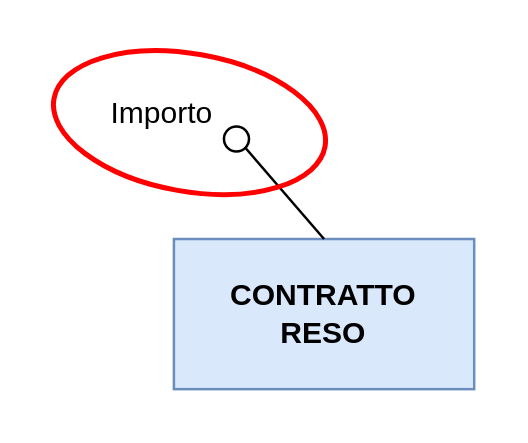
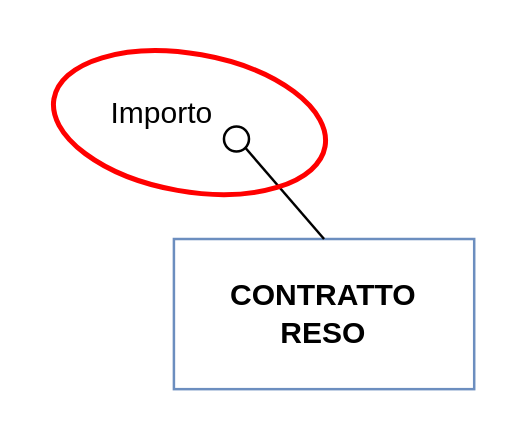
node "CONTRATTO RESO": fillcolor #dae8fc -> #ffffff
